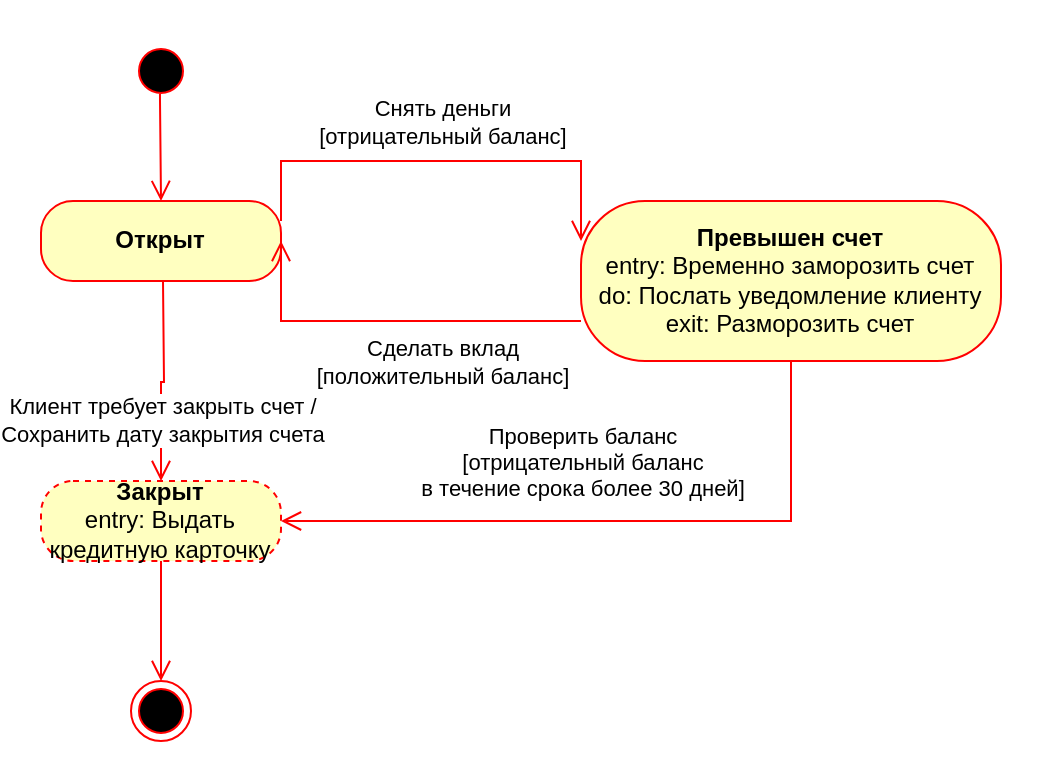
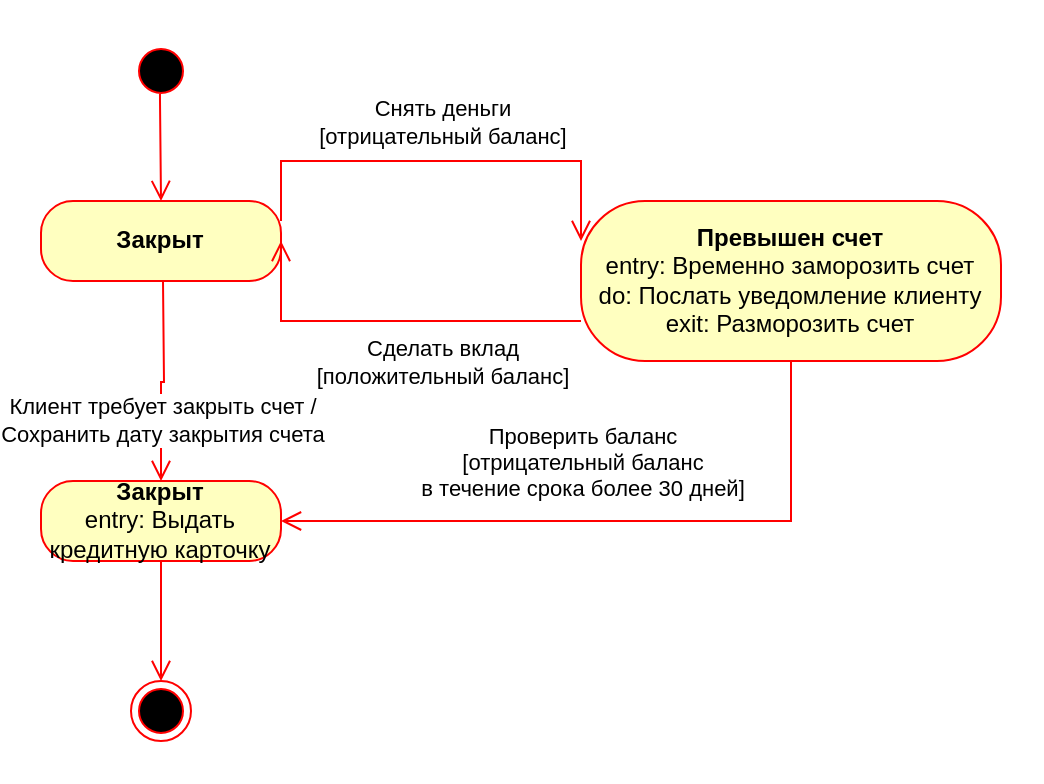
node "Открыт": label "Открыт" -> "Закрыт"
node "Закрыт entry: Выдать кредитную карточку": style dashed -> solid
